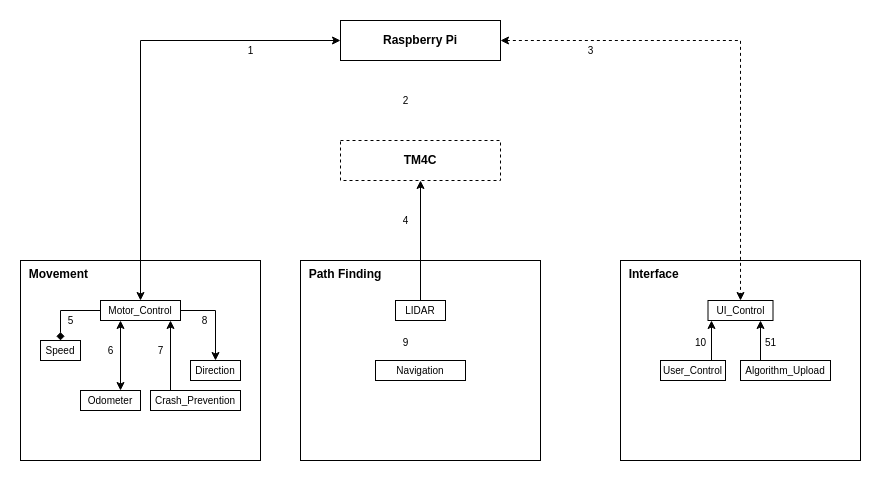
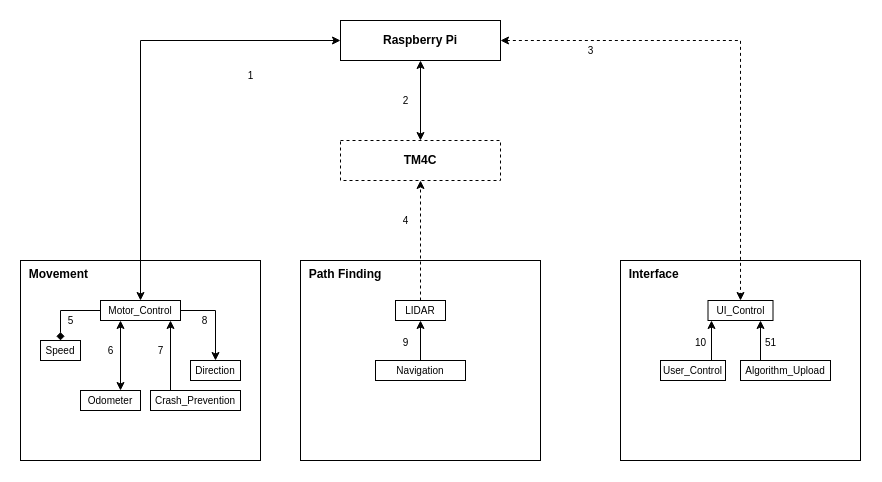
node "1": moved (251, 51) -> (251, 76)
edge "Raspberry Pi" -- "TM4C": added
edge "LIDAR" -> "TM4C": style solid -> dashed
edge "Navigation" -> "LIDAR": added
